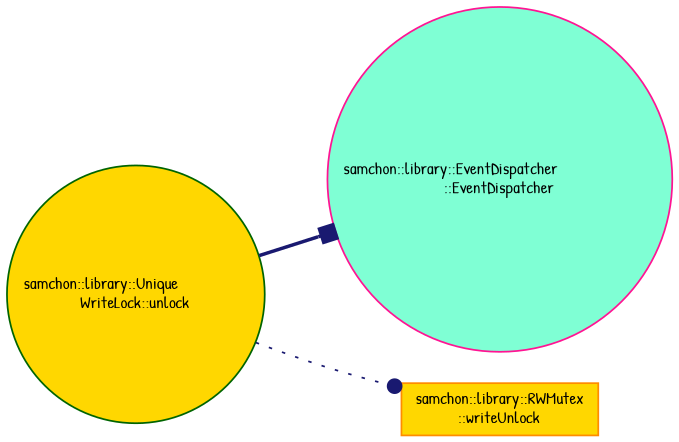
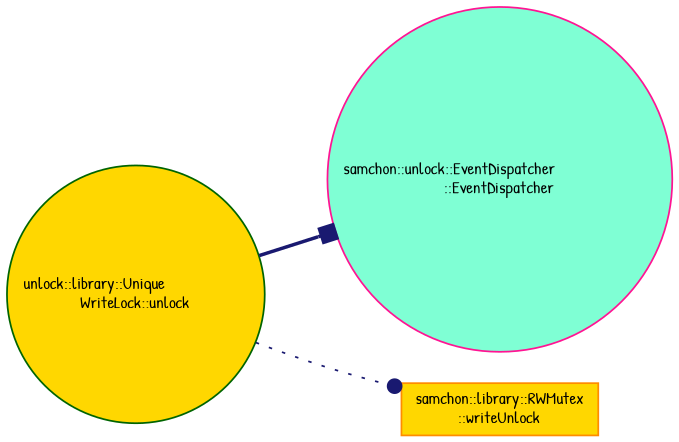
node "samchon::library::EventDispatcher ::EventDispatcher": label "samchon::library::EventDispatcher ::EventDispatcher" -> "samchon::unlock::EventDispatcher ::EventDispatcher"
node "samchon::library::Unique WriteLock::unlock": label "samchon::library::Unique WriteLock::unlock" -> "unlock::library::Unique WriteLock::unlock"
